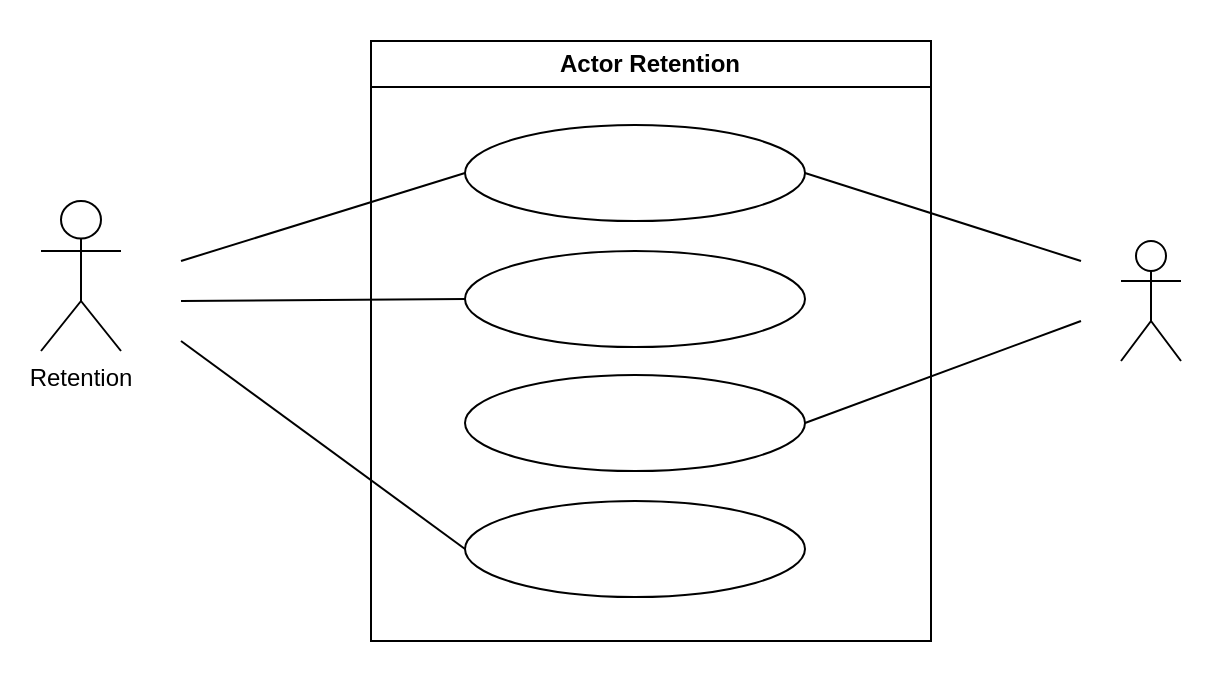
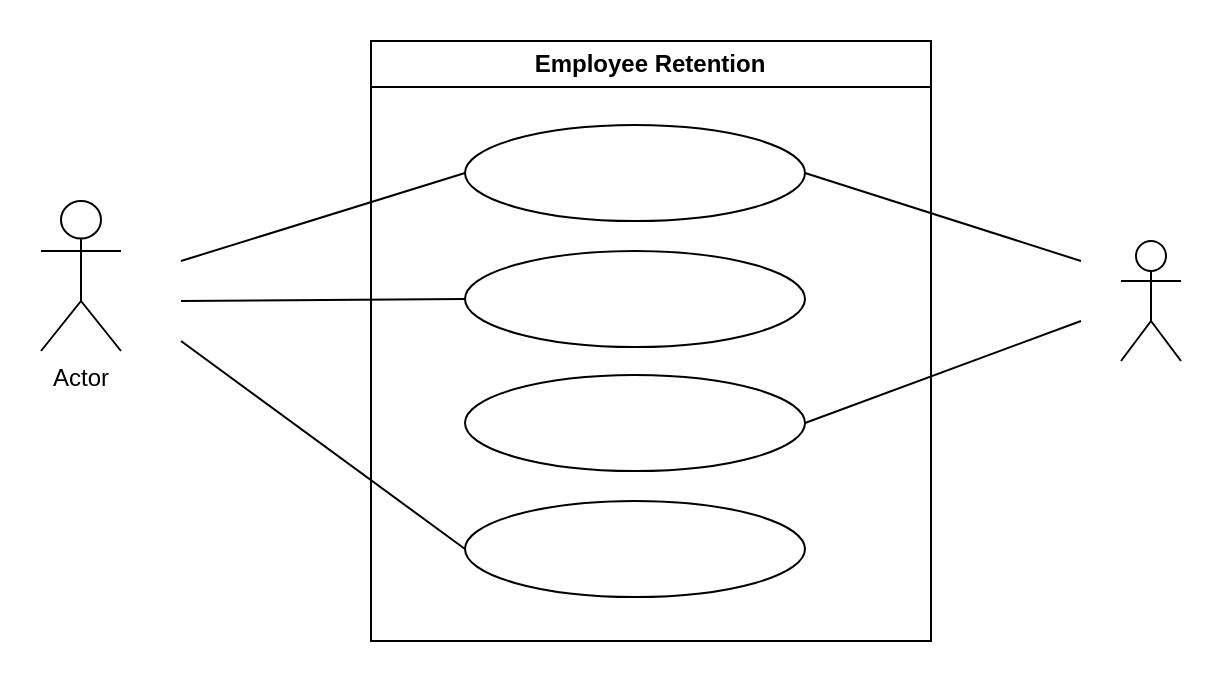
node "Actor Retention": label "Actor Retention" -> "Employee Retention"
node "Retention": label "Retention" -> "Actor"
